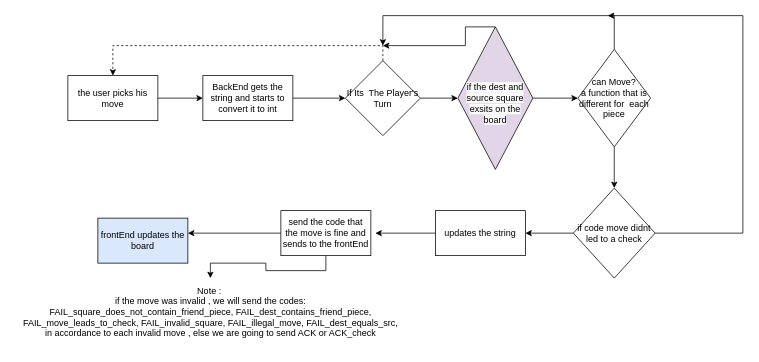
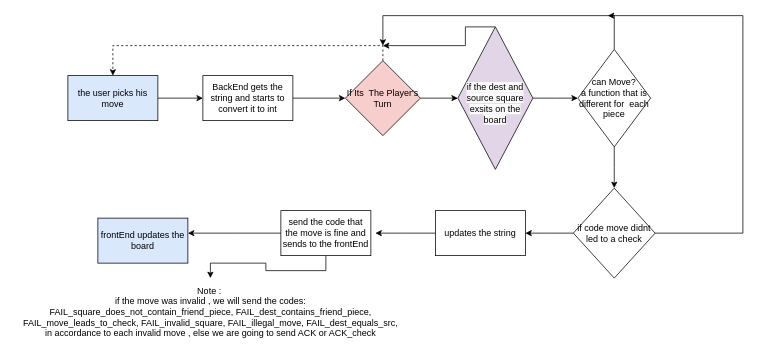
node "the user picks his move": fillcolor #ffffff -> #dae8fc
node "If Its The Player's Turn": fillcolor #ffffff -> #f8cecc
